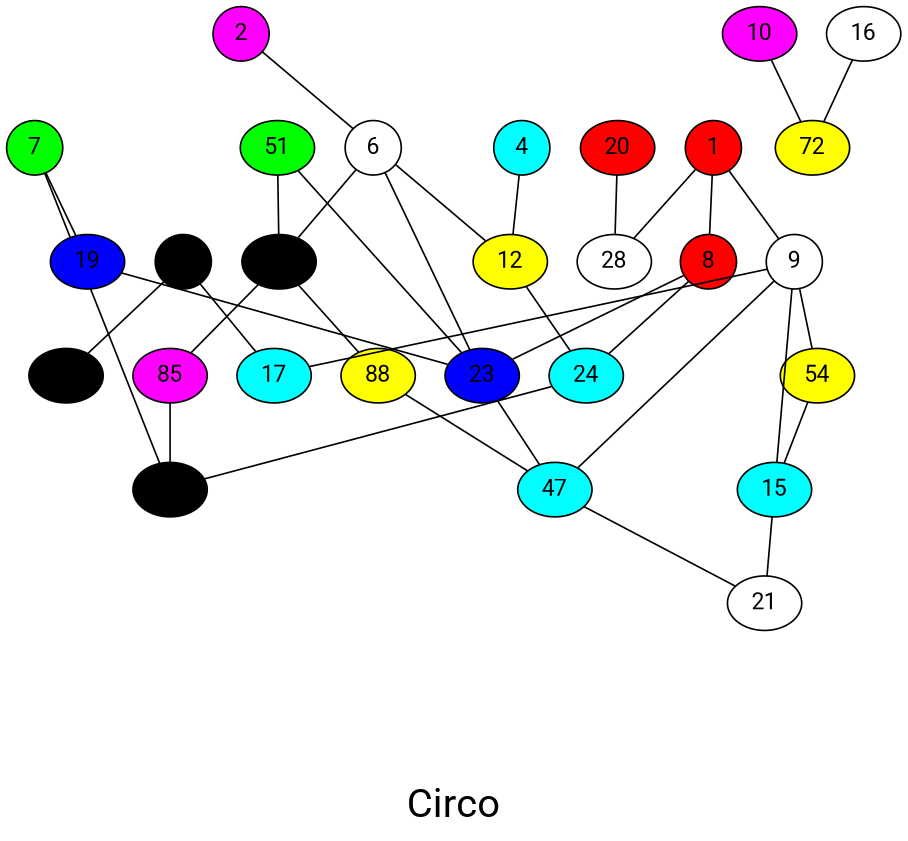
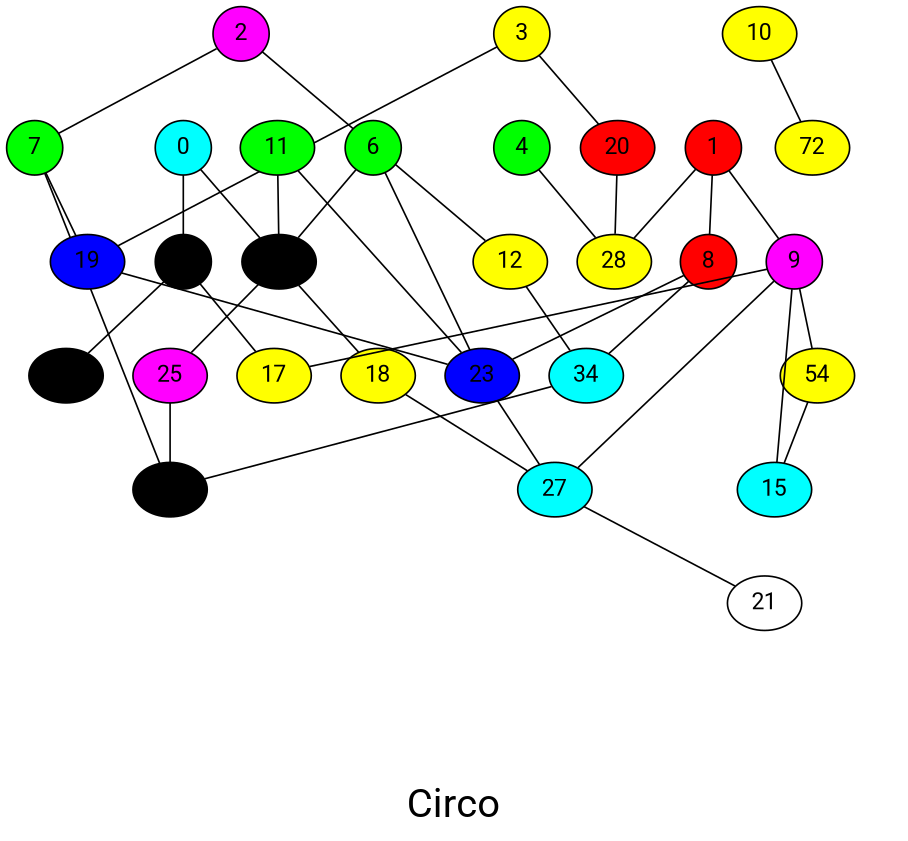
node "3": added
node "10": fillcolor magenta -> yellow
node "16": removed
edge "2" -- "7": added
node "0": added
node "51": label "51" -> "11"
node "6": fillcolor white -> green
node "4": fillcolor cyan -> green
edge "4" -- "12": now "4" -- "28"
node "28": fillcolor white -> yellow
node "9": fillcolor white -> magenta
node "85": label "85" -> "25"
node "17": fillcolor cyan -> yellow
node "88": label "88" -> "18"
node "24": label "24" -> "34"
edge "9" -- "21": now "9" -- "15"
node "47": label "47" -> "27"
